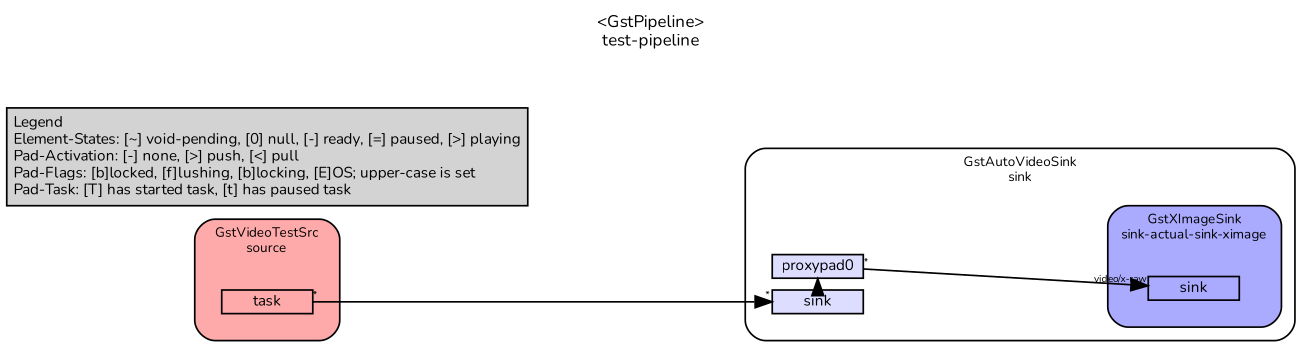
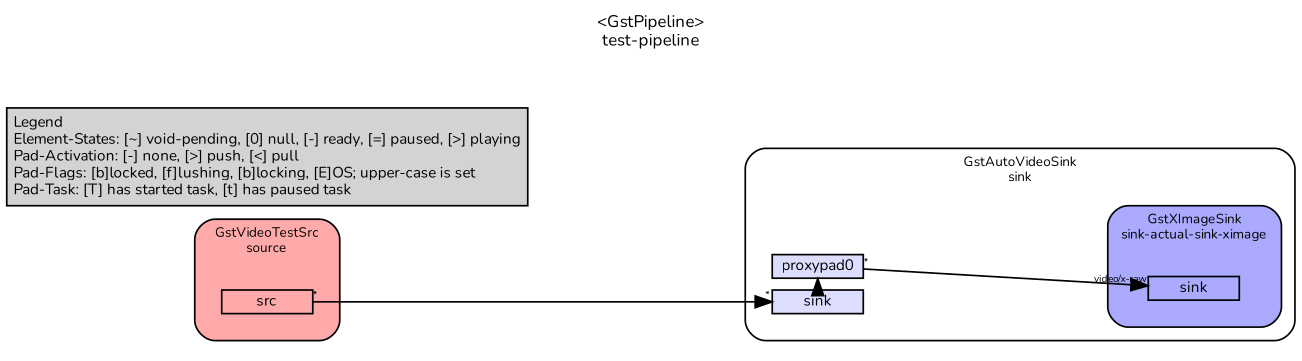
node "task": label "task" -> "src"
